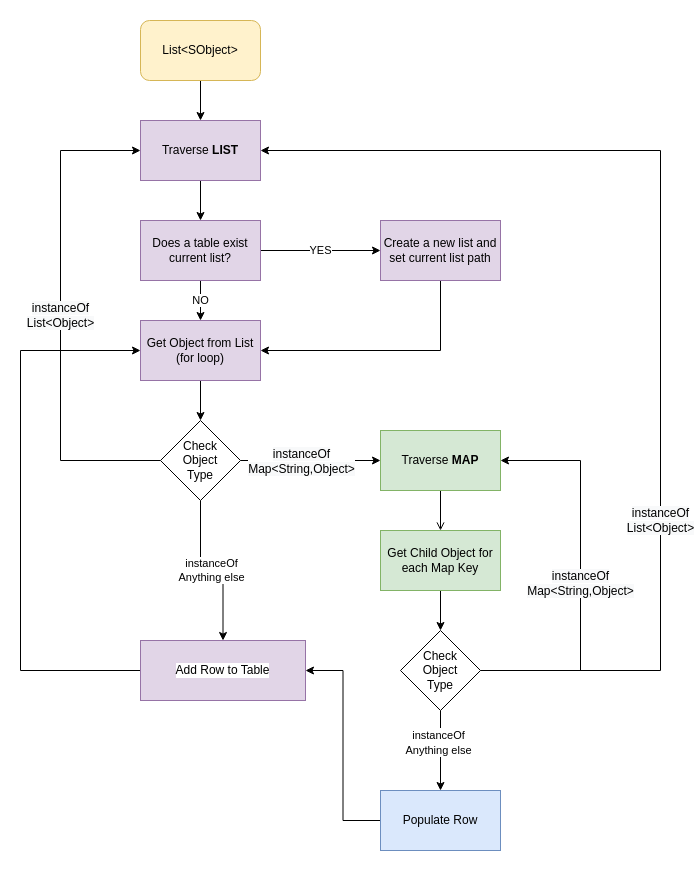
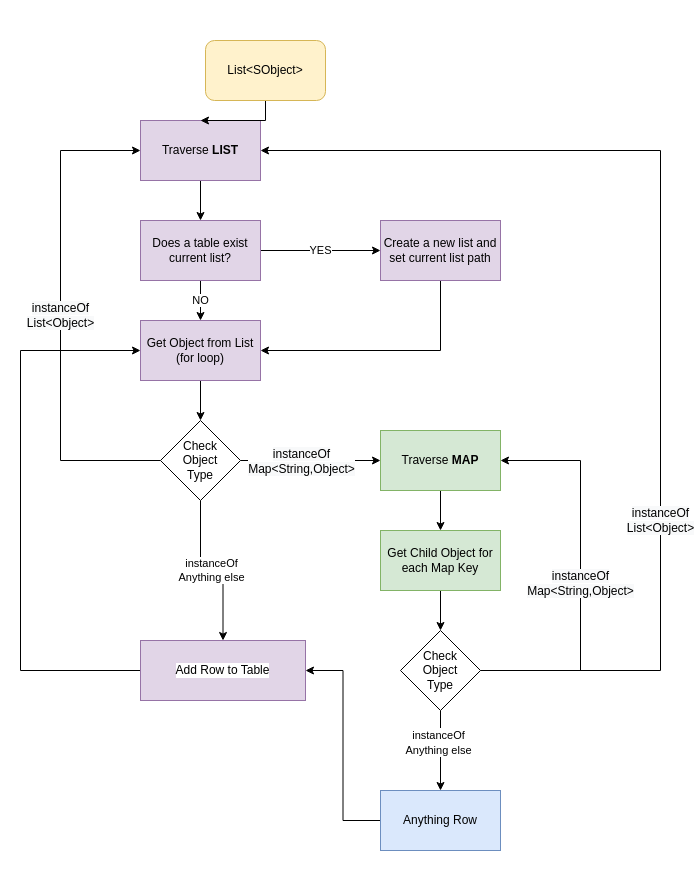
node "List<SObject>": moved (201, 51) -> (266, 71)
edge "Traverse MAP" -> "Get Child Object for each Map Key": arrowhead open -> classic
node "Populate Row": label "Populate Row" -> "Anything Row"
